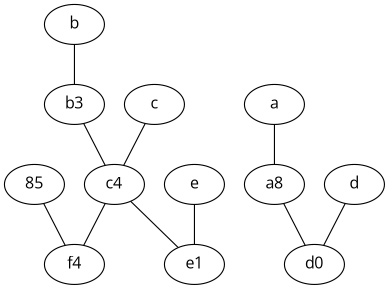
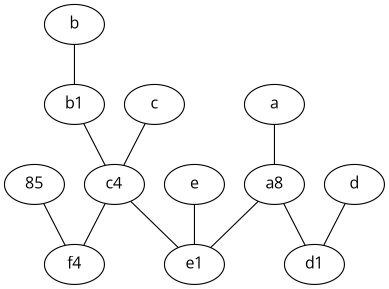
node "b3": label "b3" -> "b1"
edge "a8" -- "e1": added
node "d0": label "d0" -> "d1"
